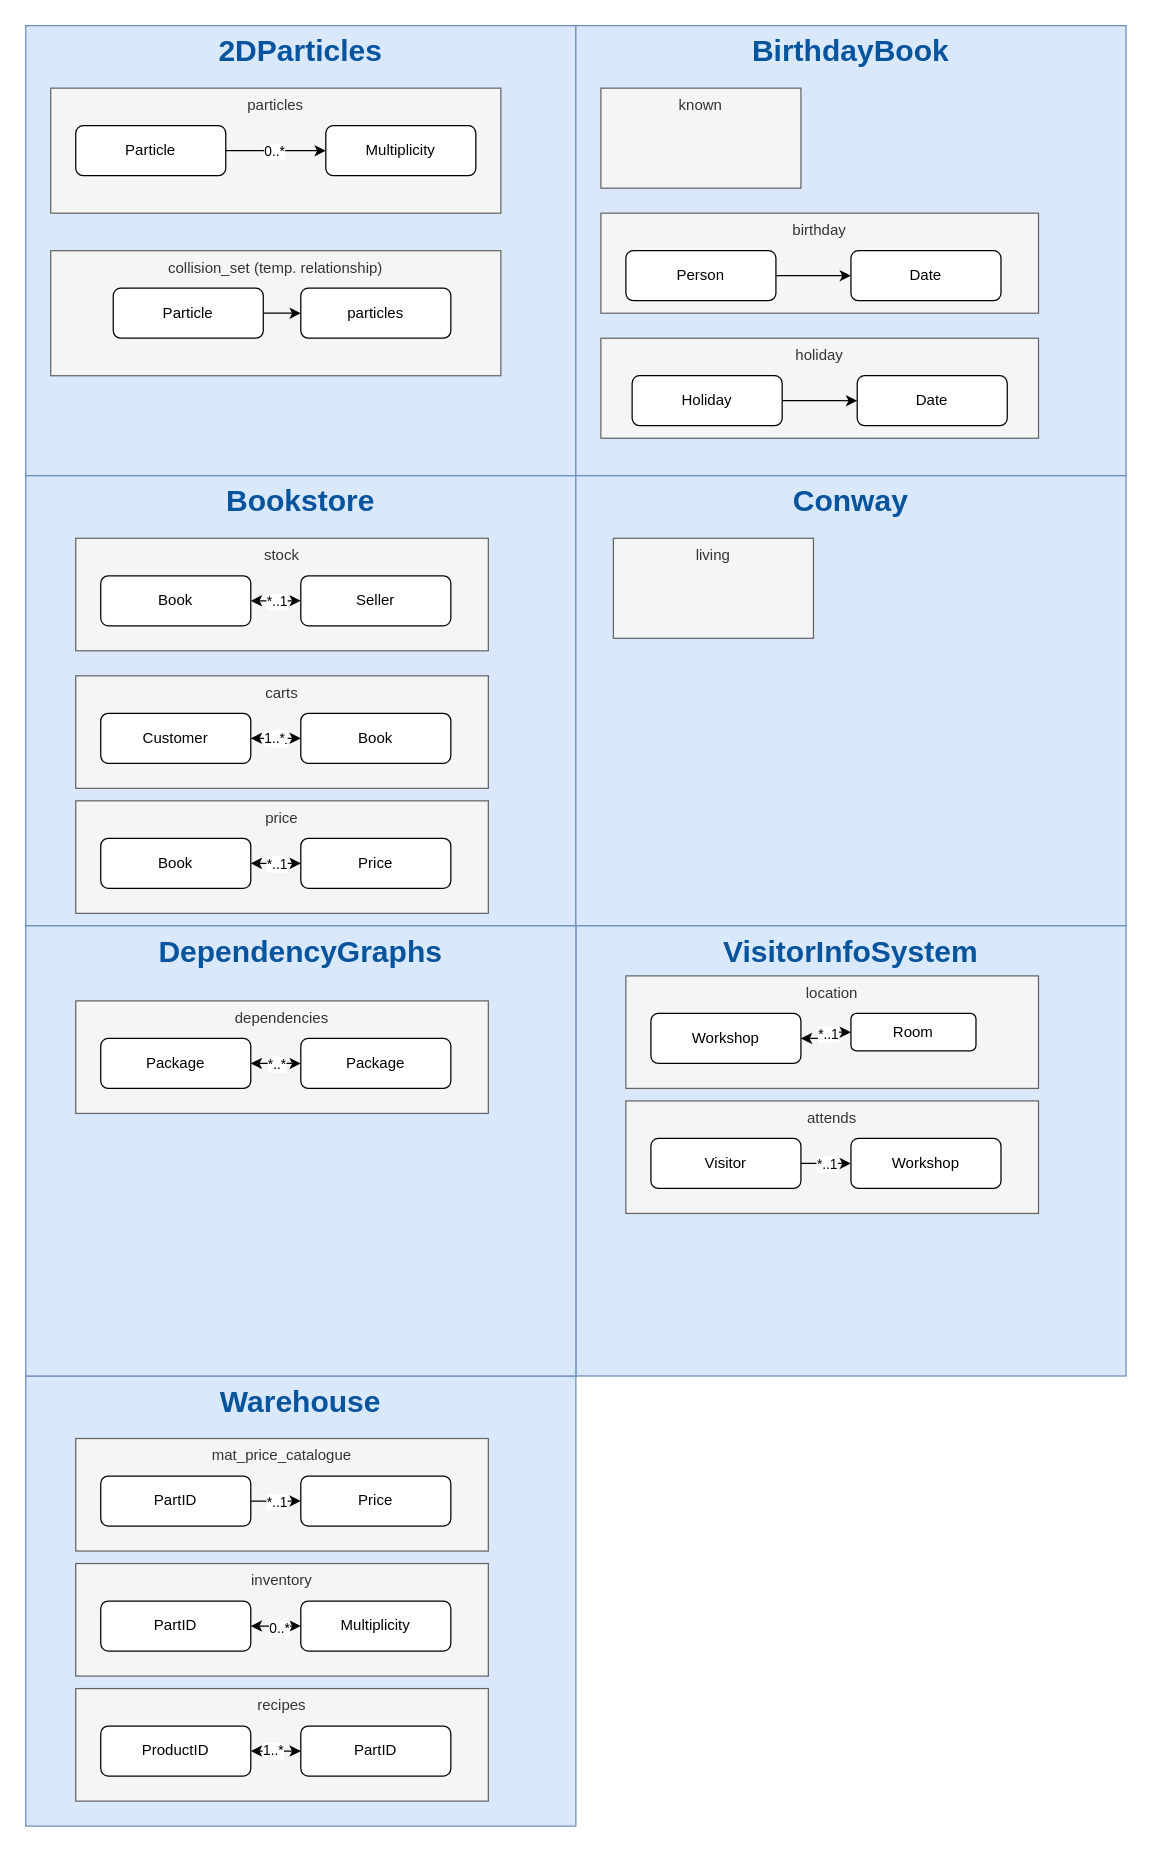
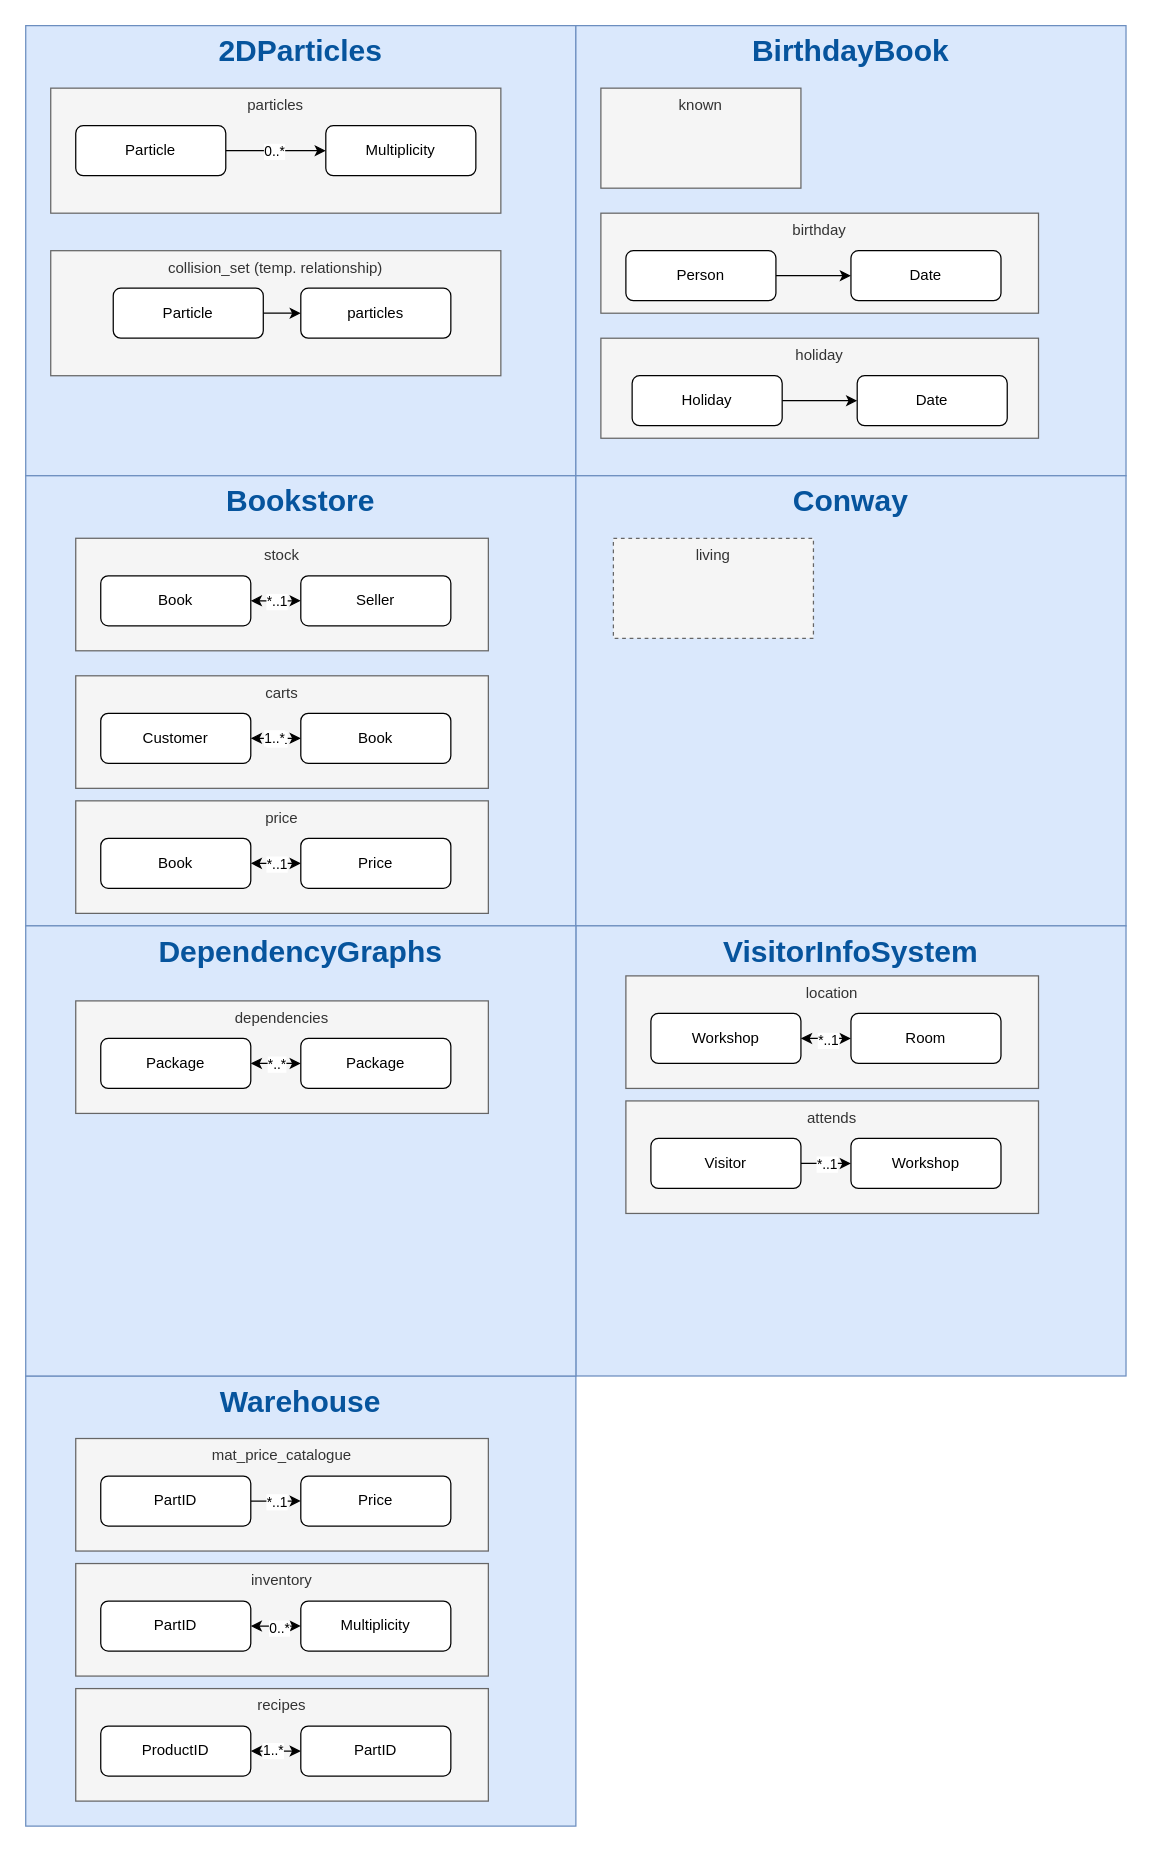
node "living": style solid -> dashed
node "Room": size 125x38 -> 150x50
